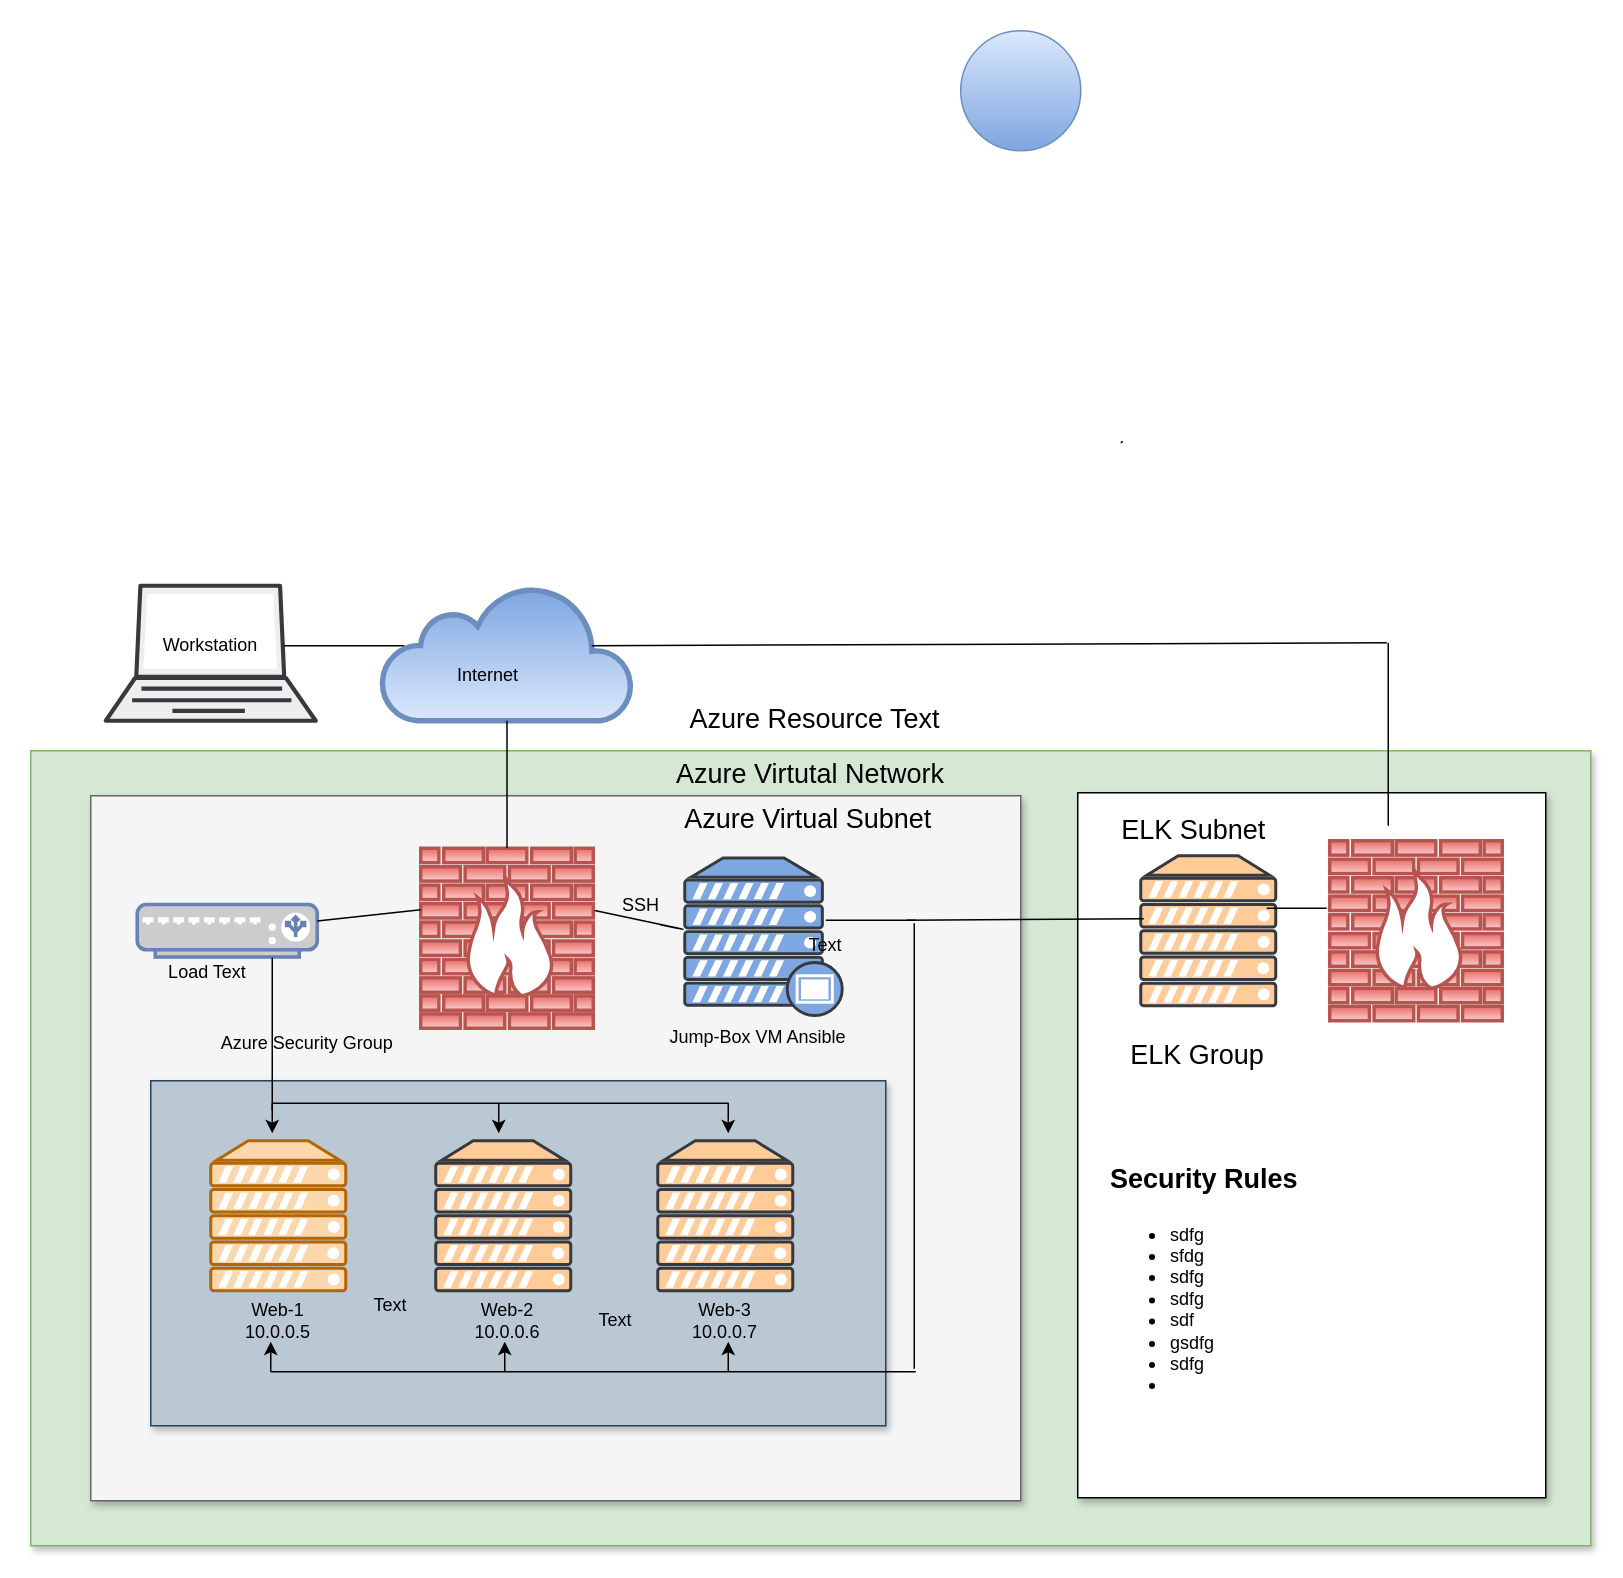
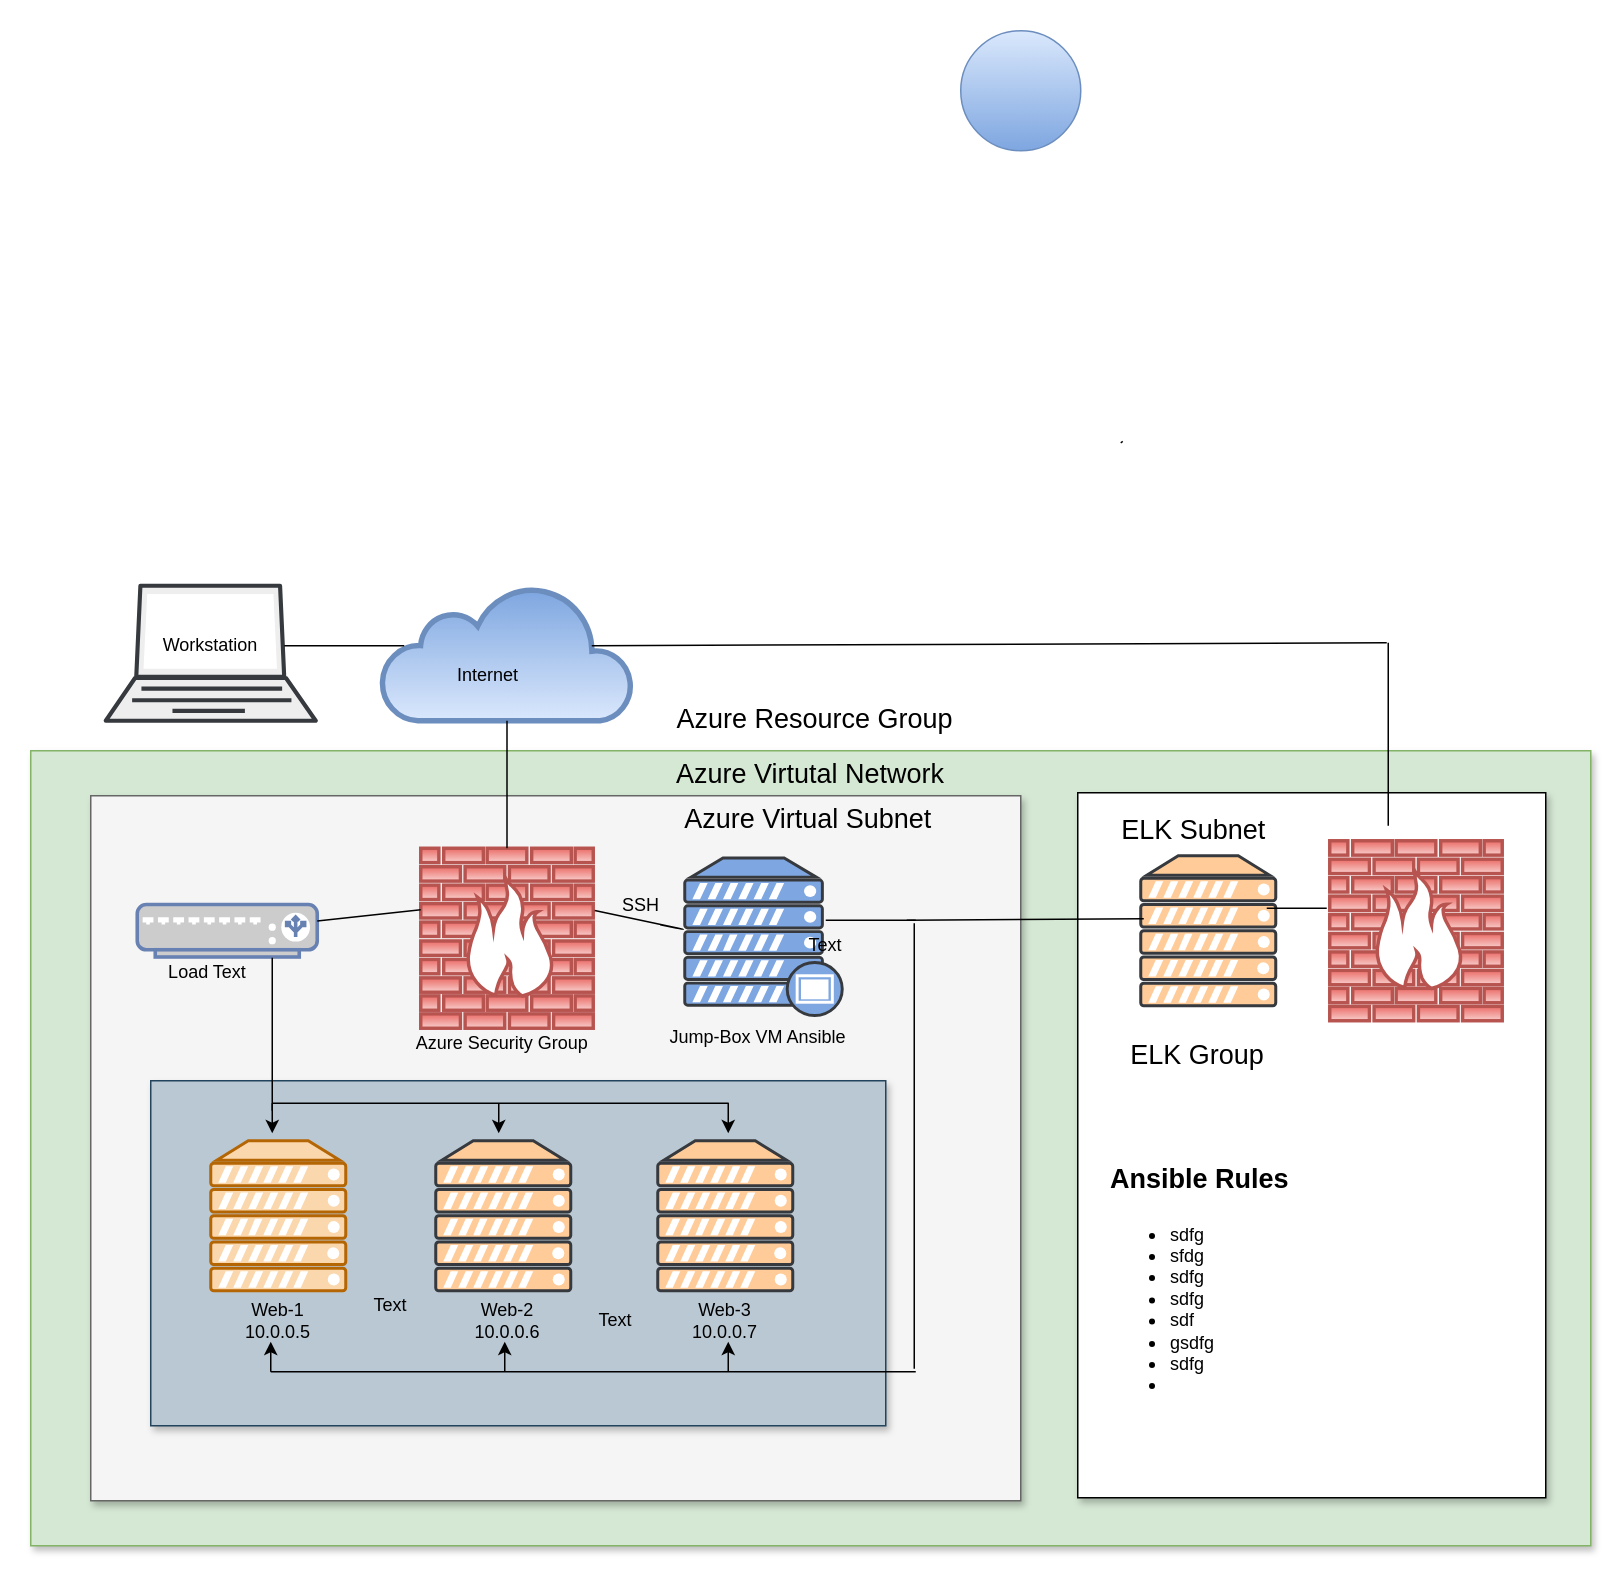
node "Azure Resource Text": label "Azure Resource Text" -> "Azure Resource Group"
node "Azure Security Group": moved (308, 1043) -> (503, 1043)
node "Security Rulessdfg sfdg sdfg sdfg sdf gsdfg sdfg": label "Security Rulessdfg sfdg sdfg sdfg sdf gsdfg sdfg" -> "Ansible Rulessdfg sfdg sdfg sdfg sdf gsdfg sdfg"
